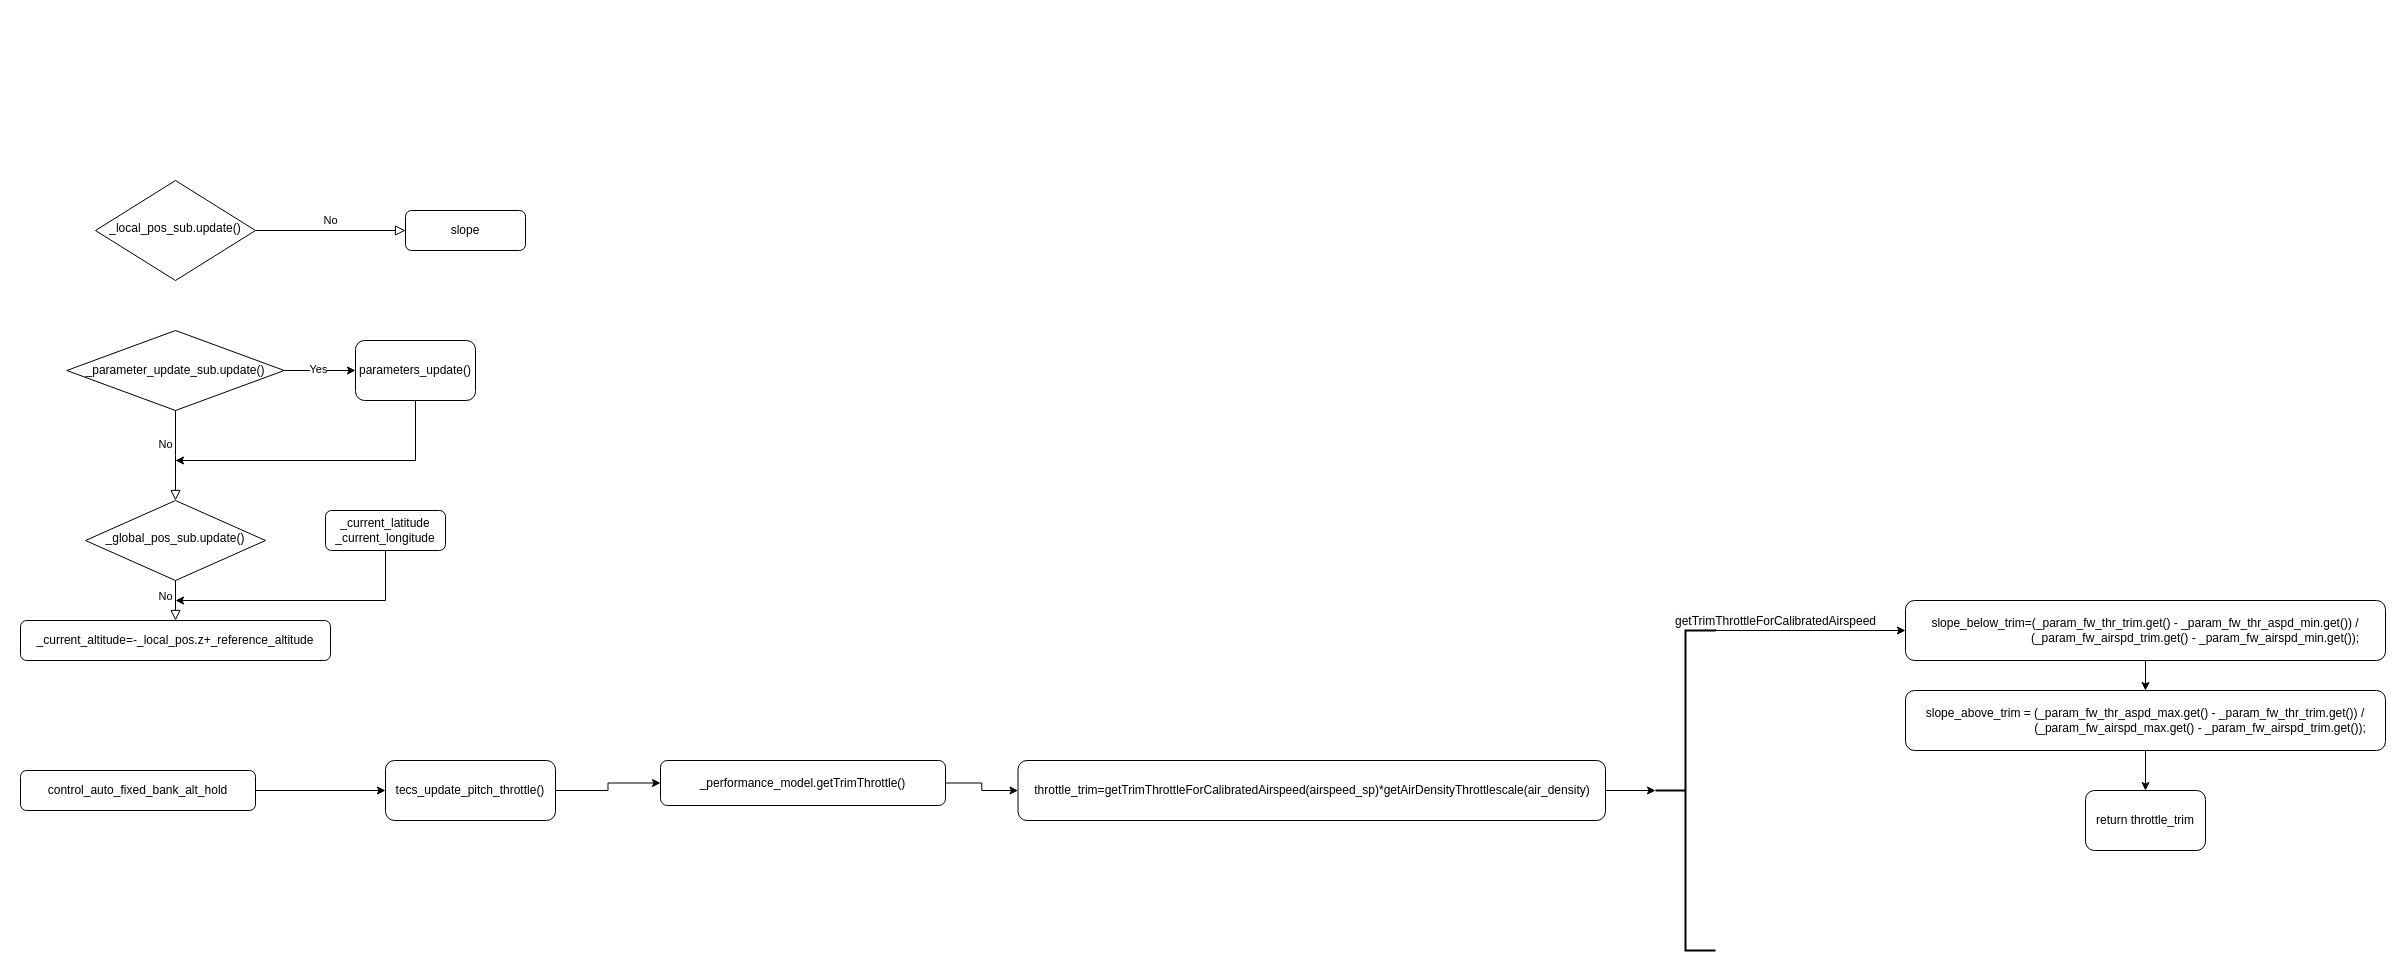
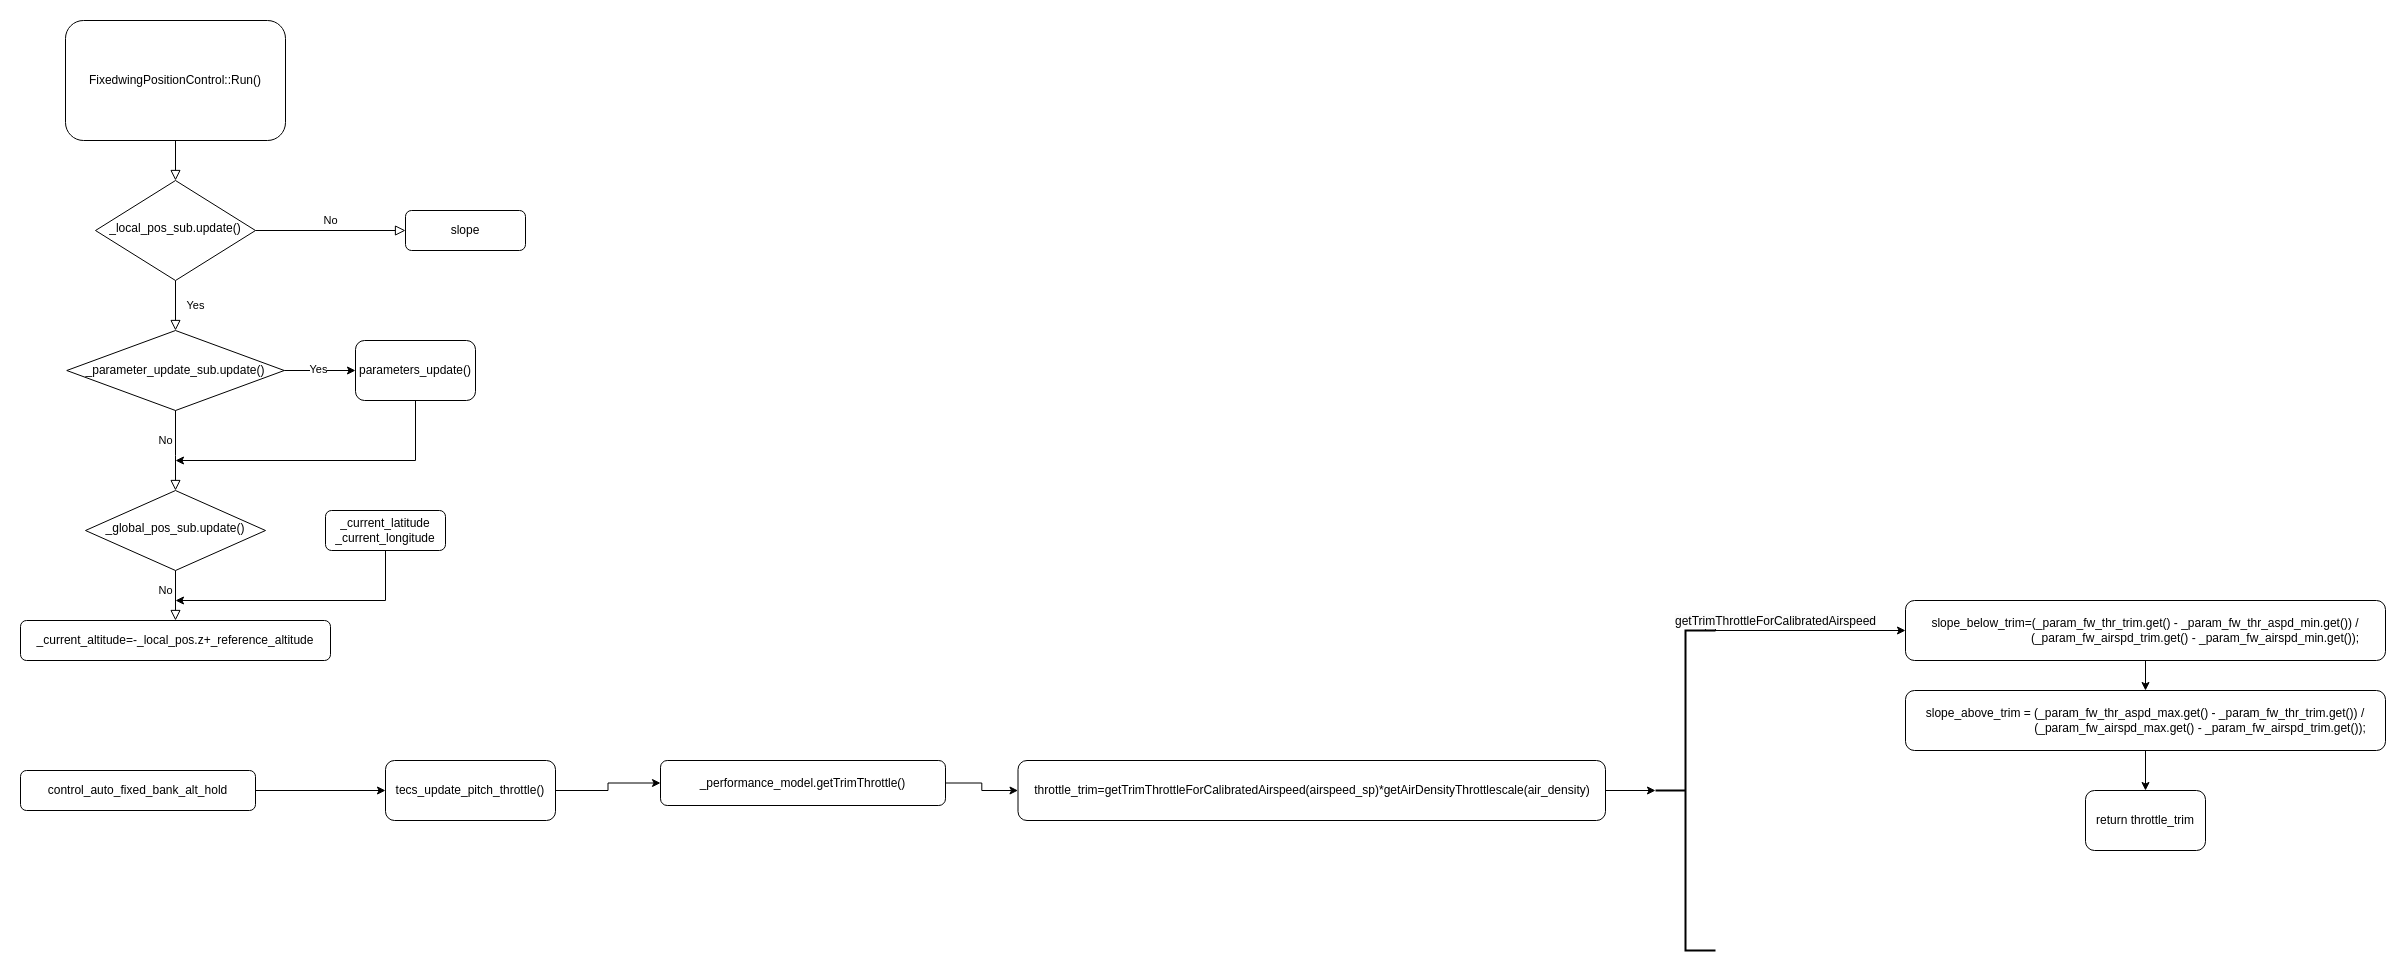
node "FixedwingPositionControl::Run()": added
edge "FixedwingPositionControl::Run()" -> "_local_pos_sub.update()": added
edge "_local_pos_sub.update()" -> "_parameter_update_sub.update()": added, label "Yes"
node "_global_pos_sub.update()": moved (176, 541) -> (176, 531)
